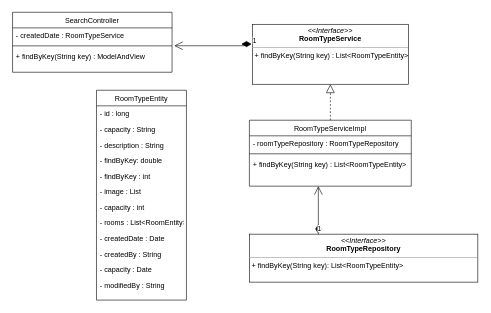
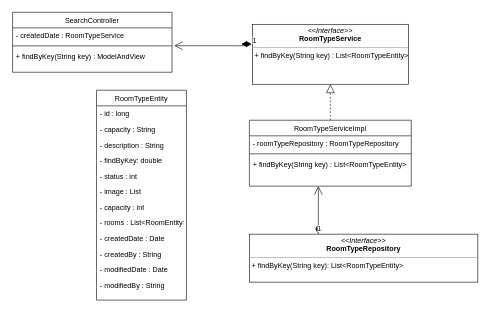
node "- findByKey : int": label "- findByKey : int" -> "- status : int"
node "- capacity : Date": label "- capacity : Date" -> "- modifiedDate : Date"
